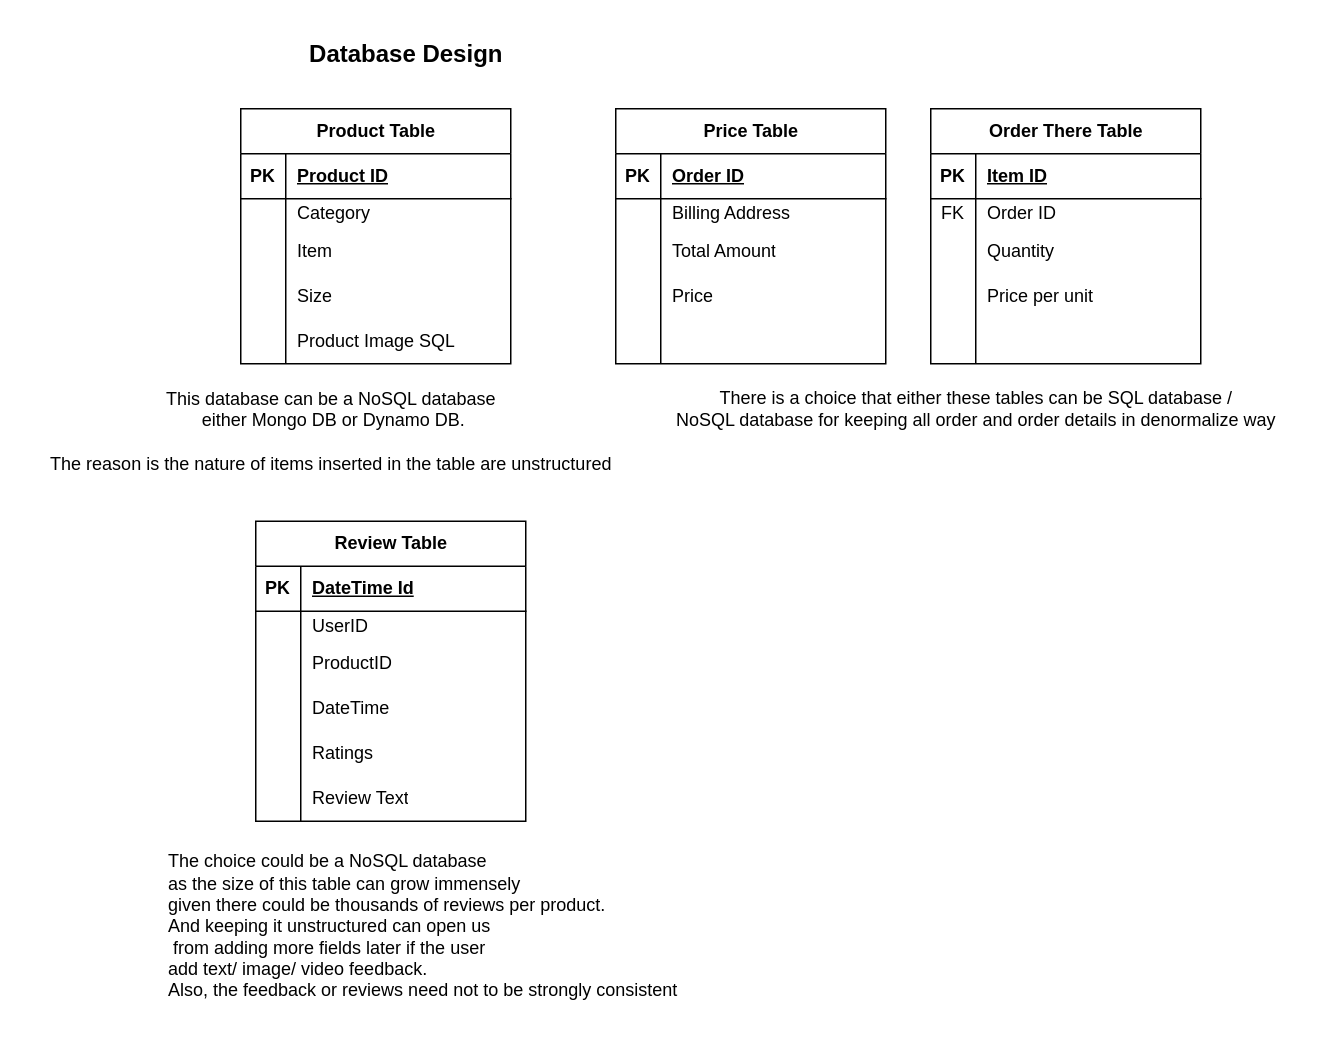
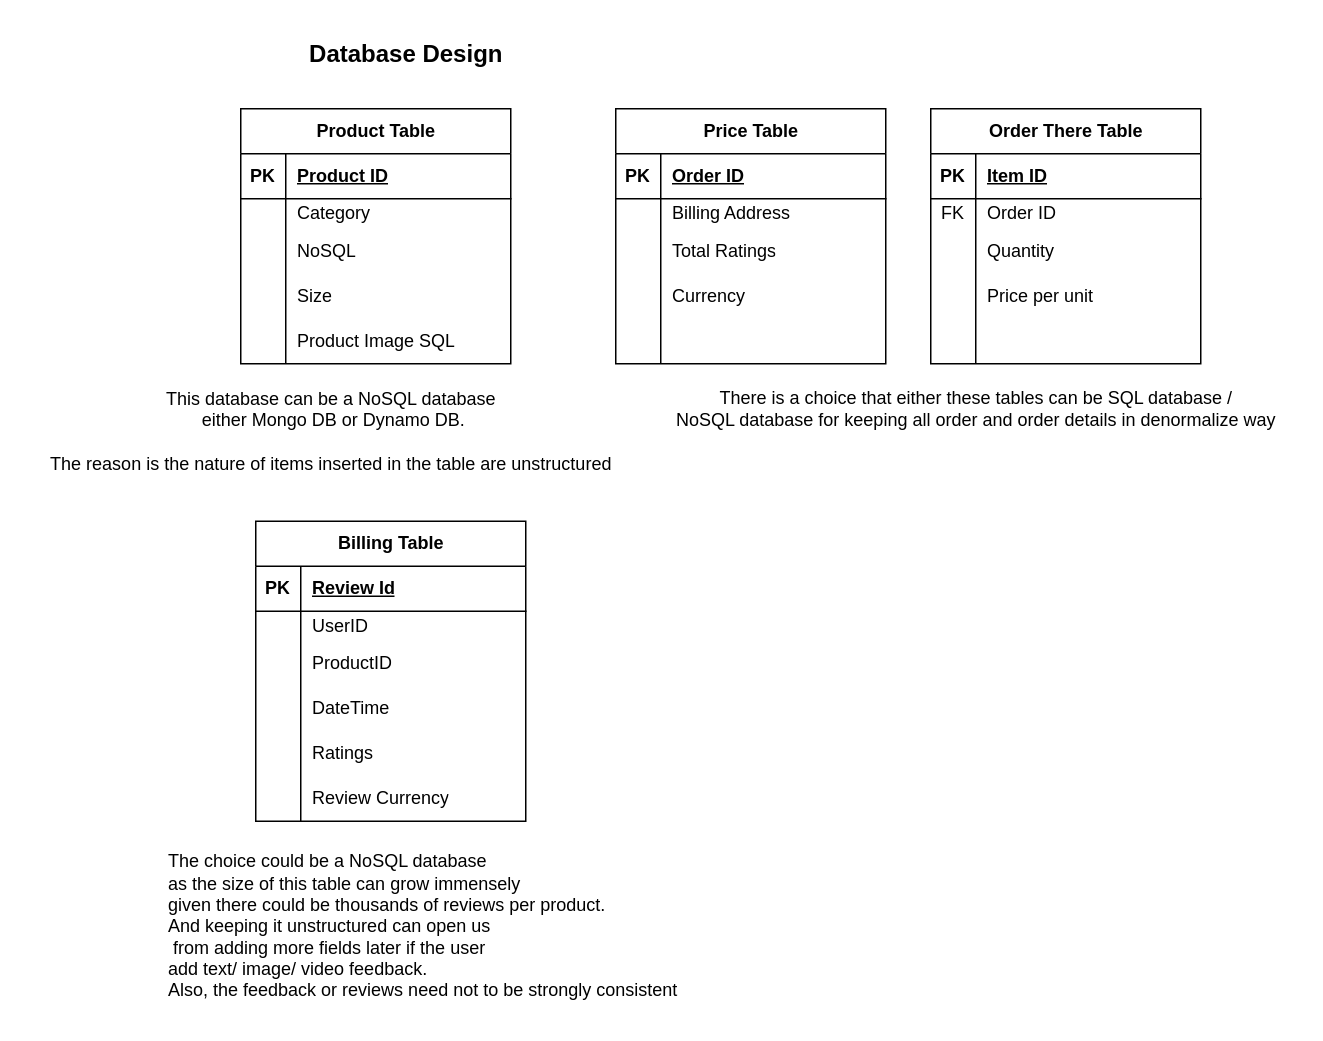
node "Item": label "Item" -> "NoSQL"
node "Total Amount": label "Total Amount" -> "Total Ratings"
node "Price": label "Price" -> "Currency"
node "Review Table": label "Review Table" -> "Billing Table"
node "DateTime Id": label "DateTime Id" -> "Review Id"
node "Review Text": label "Review Text" -> "Review Currency"
